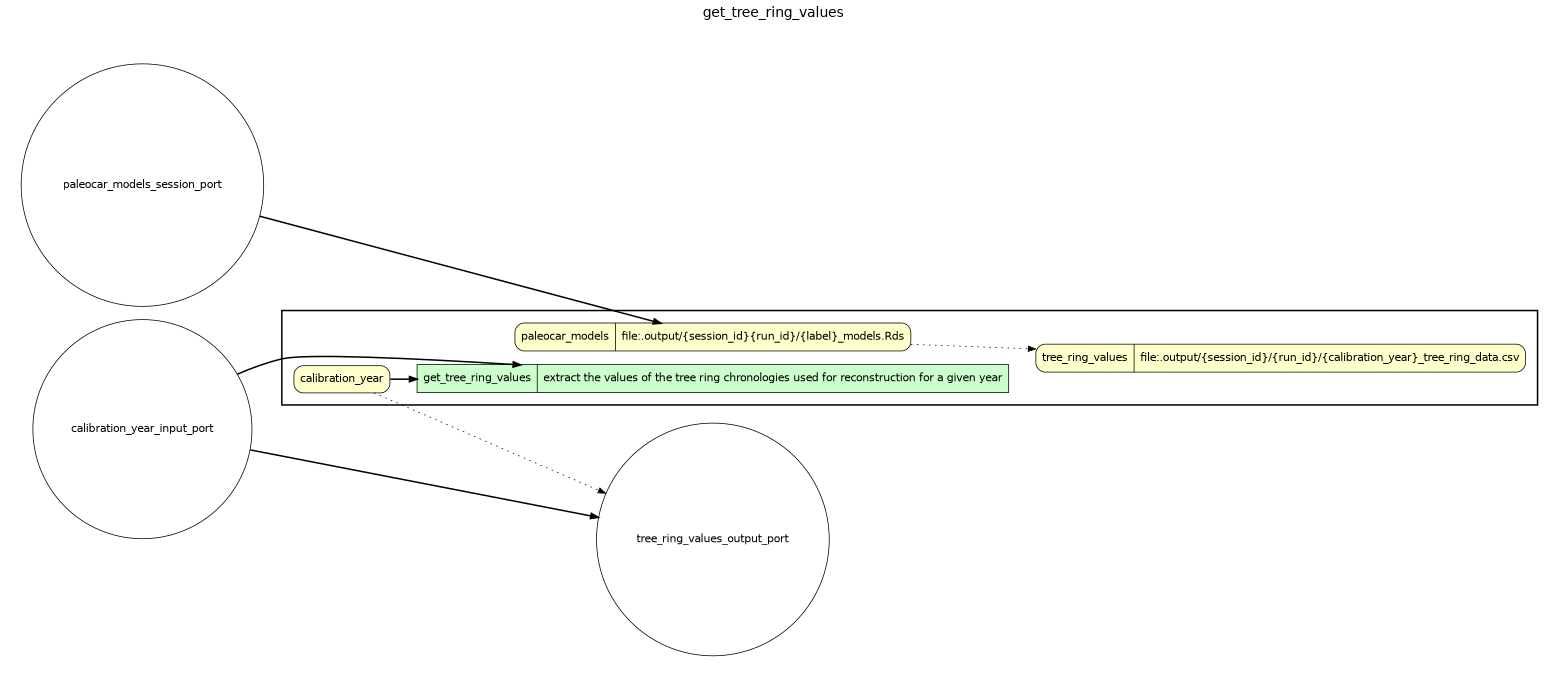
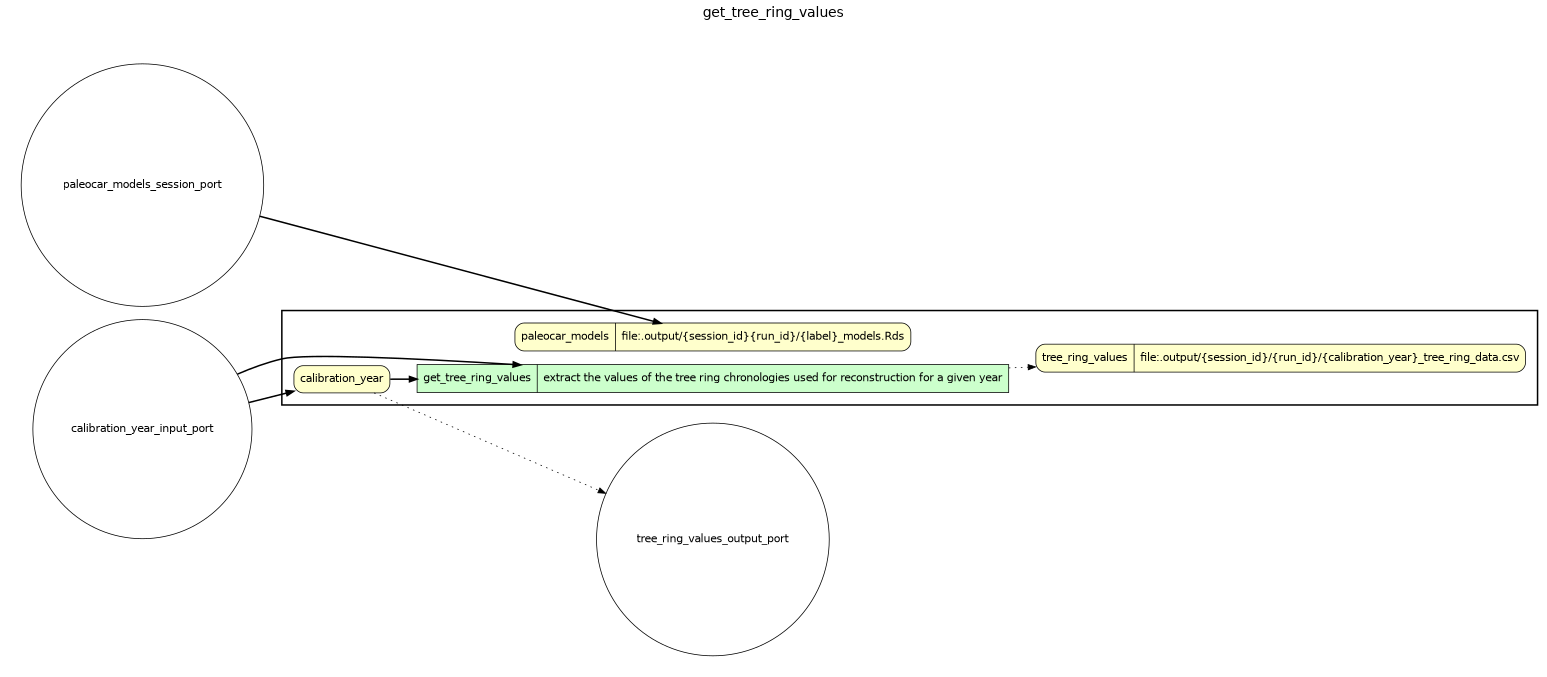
edge "paleocar_models" -> "tree_ring_values": now "get_tree_ring_values" -> "tree_ring_values"
edge "calibration_year_input_port" -> "tree_ring_values_output_port": now "calibration_year_input_port" -> "calibration_year"
